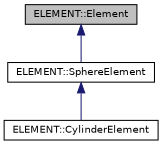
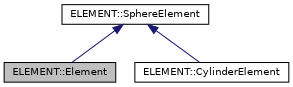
edge "ELEMENT::SphereElement" -> "ELEMENT::Element": reversed
